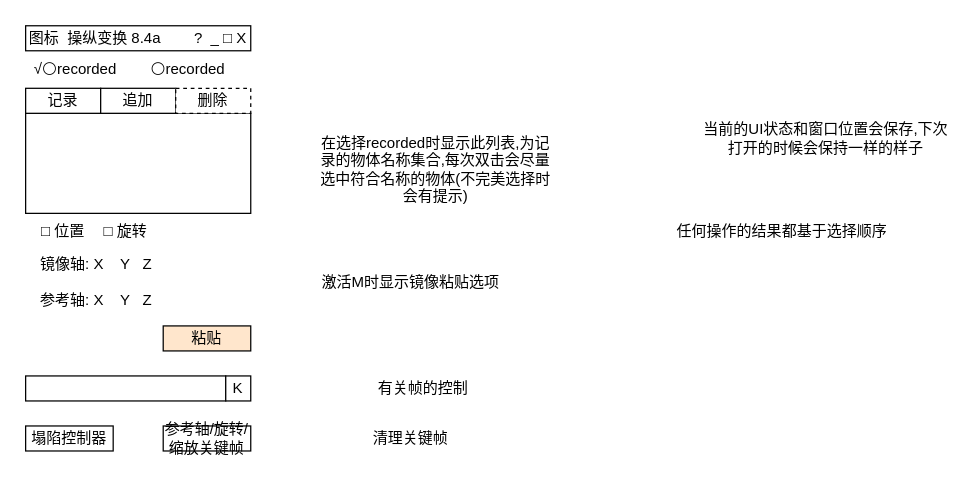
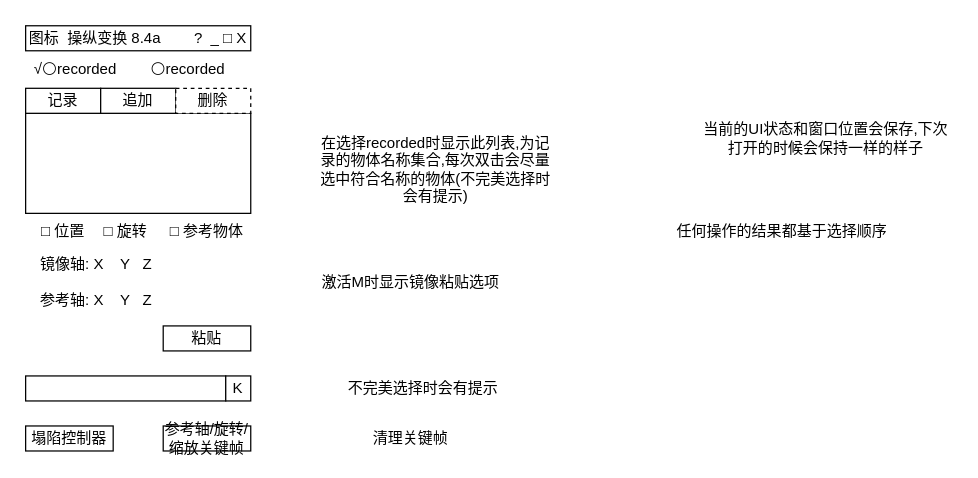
node "□ 参考物体": added
node "粘贴": fillcolor #ffe6cc -> #ffffff
node "有关帧的控制": label "有关帧的控制" -> "不完美选择时会有提示"
